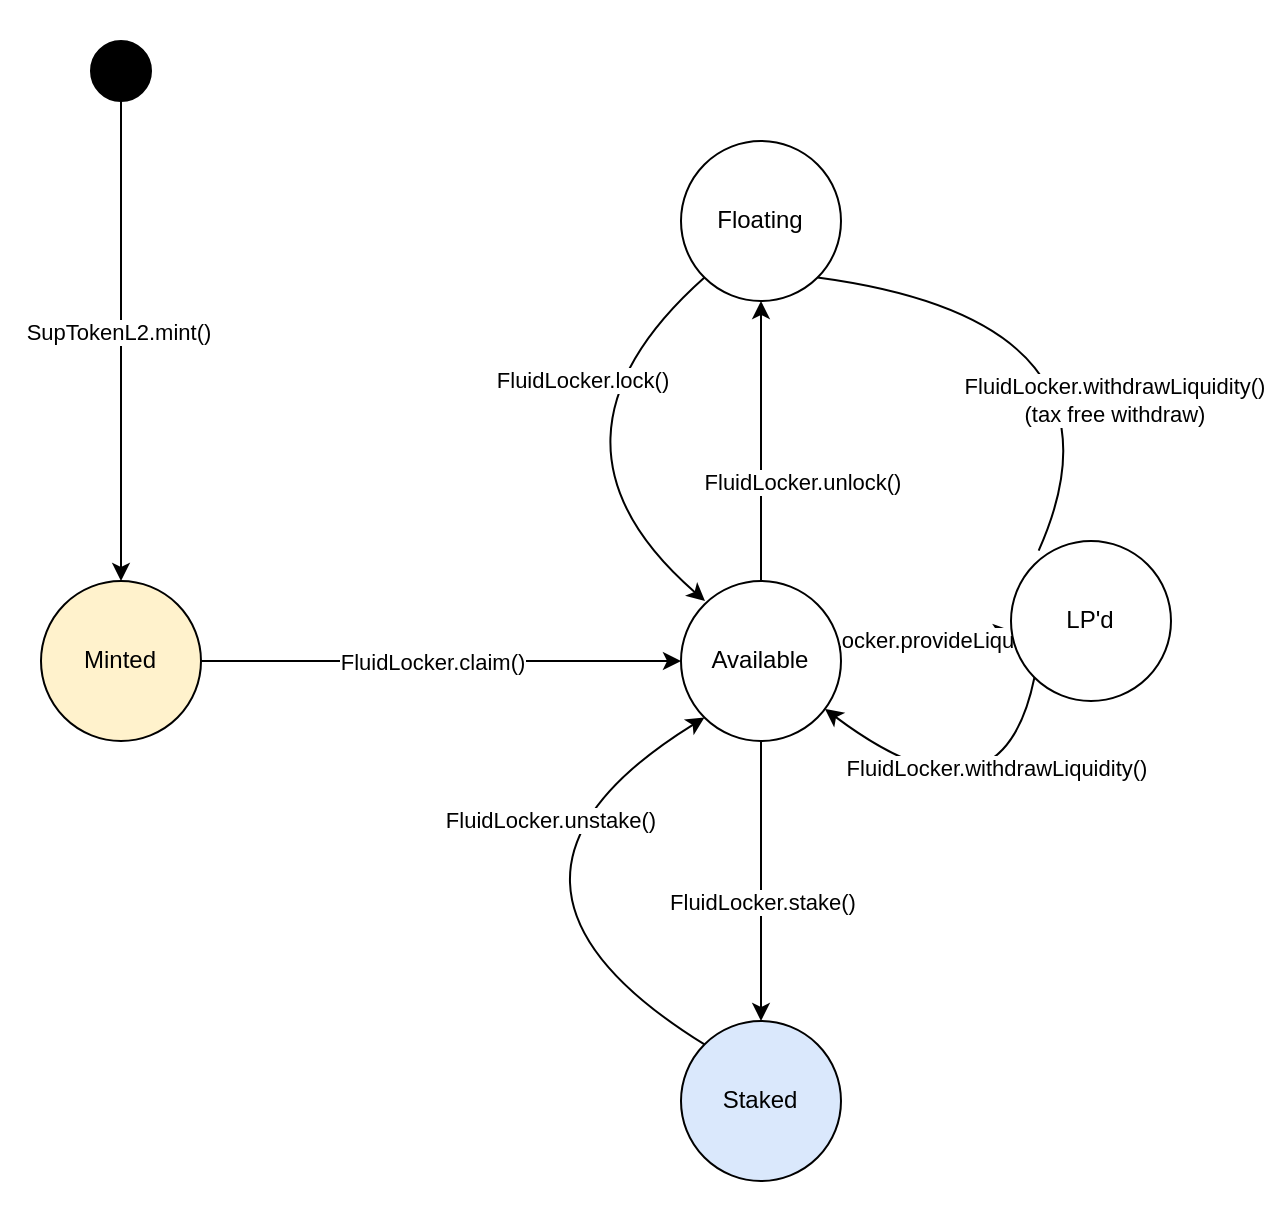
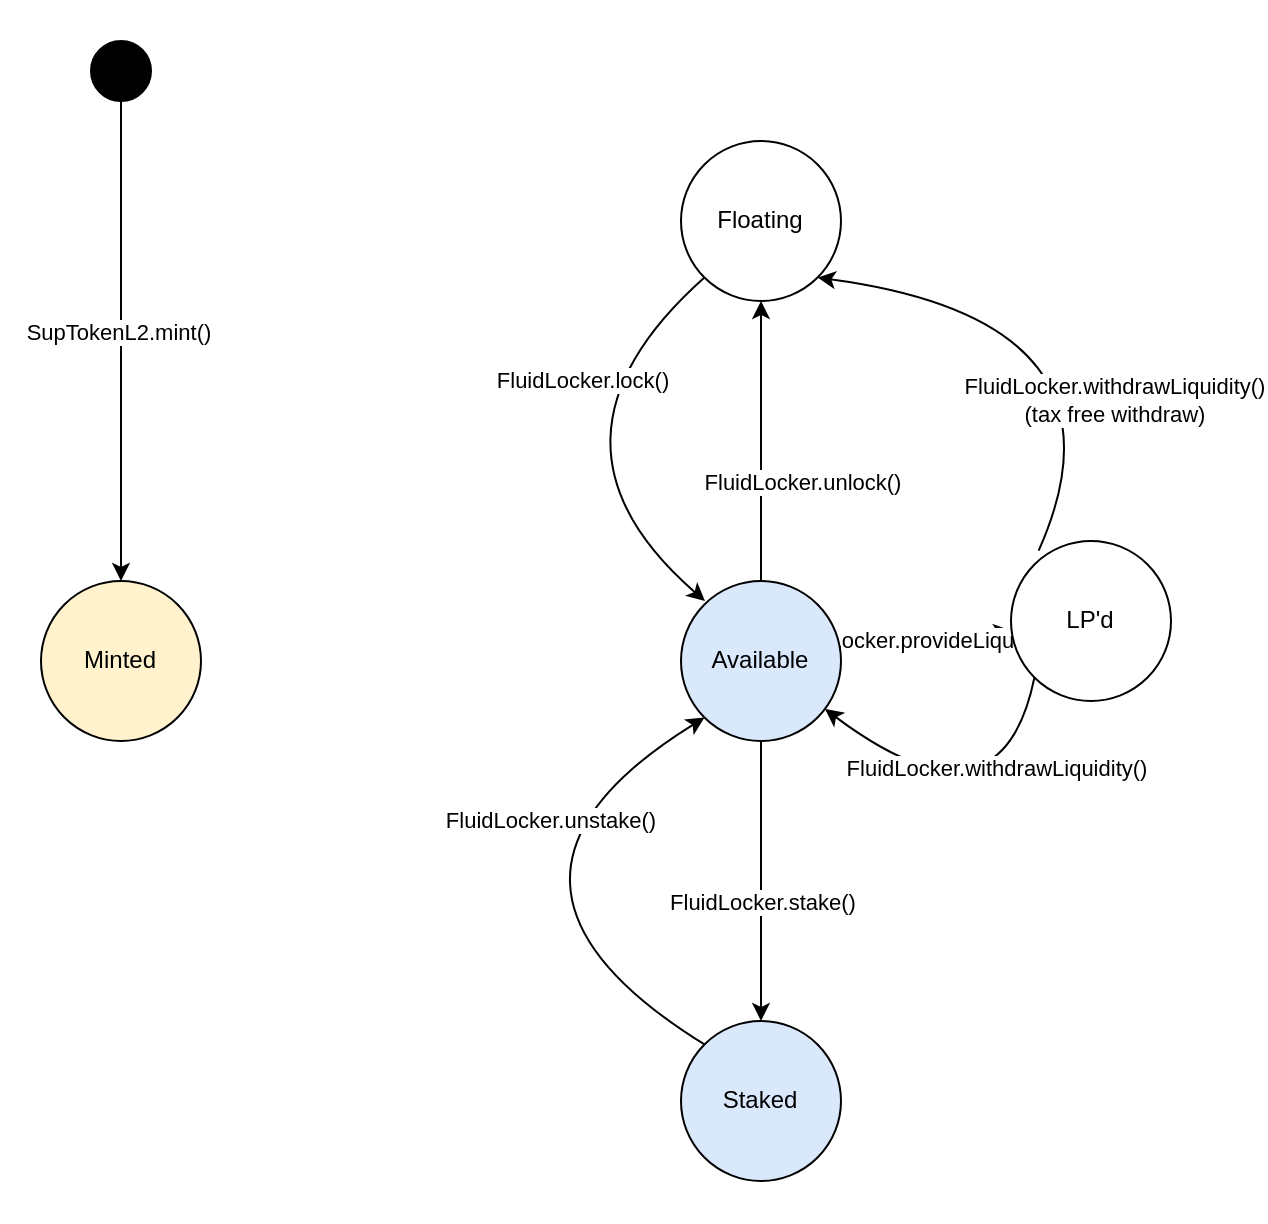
edge "Floating" -- "LP'd": arrowhead none -> classic
edge "Minted" -> "Available": removed, label "FluidLocker.claim()"
node "Available": fillcolor #ffffff -> #dae8fc
